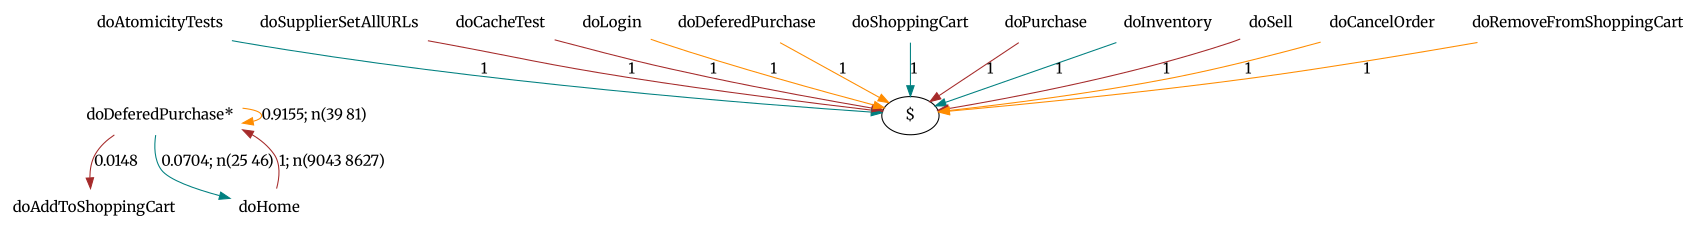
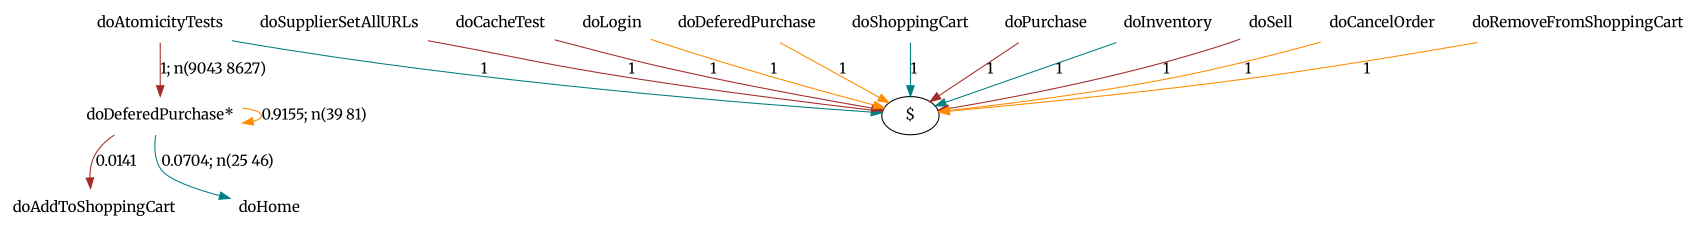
edge "doHome" -> "doDeferedPurchase*": now "doAtomicityTests" -> "doDeferedPurchase*"
edge "doDeferedPurchase*" -> "doAddToShoppingCart": label "0.0148" -> "0.0141"
